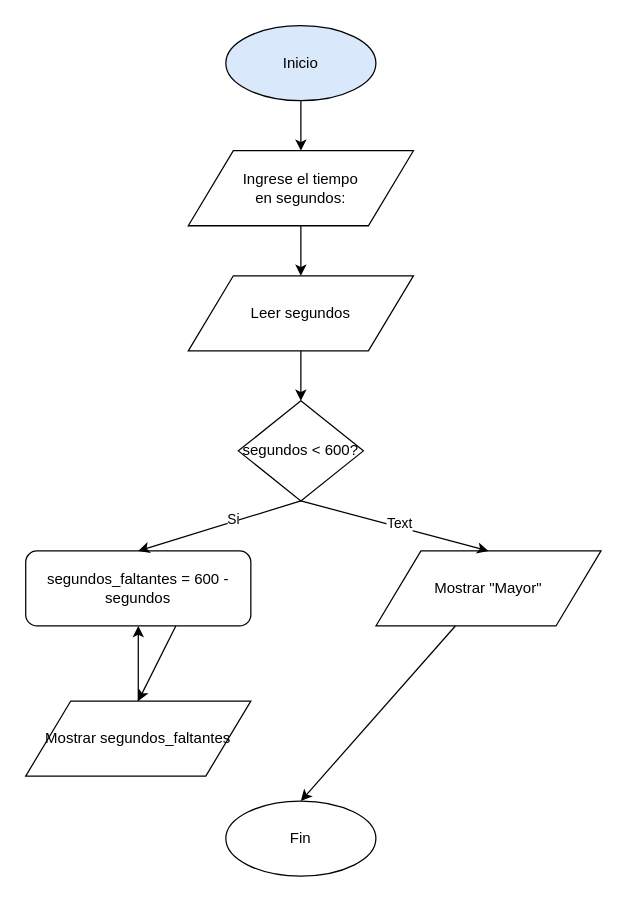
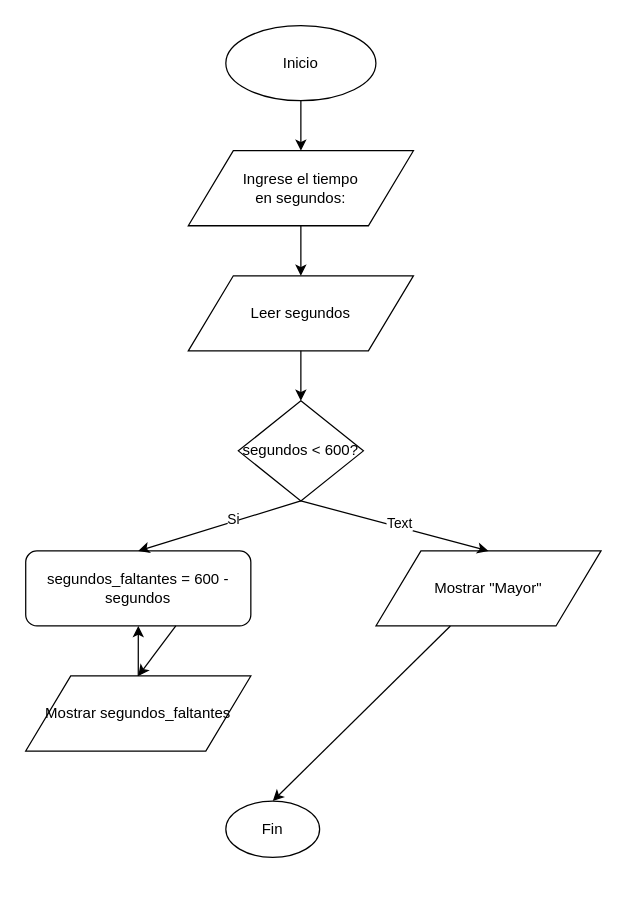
node "Inicio": fillcolor #dae8fc -> #ffffff
node "Mostrar segundos_faltantes": moved (138, 738) -> (138, 713)
node "Fin": size 150x75 -> 94x56
